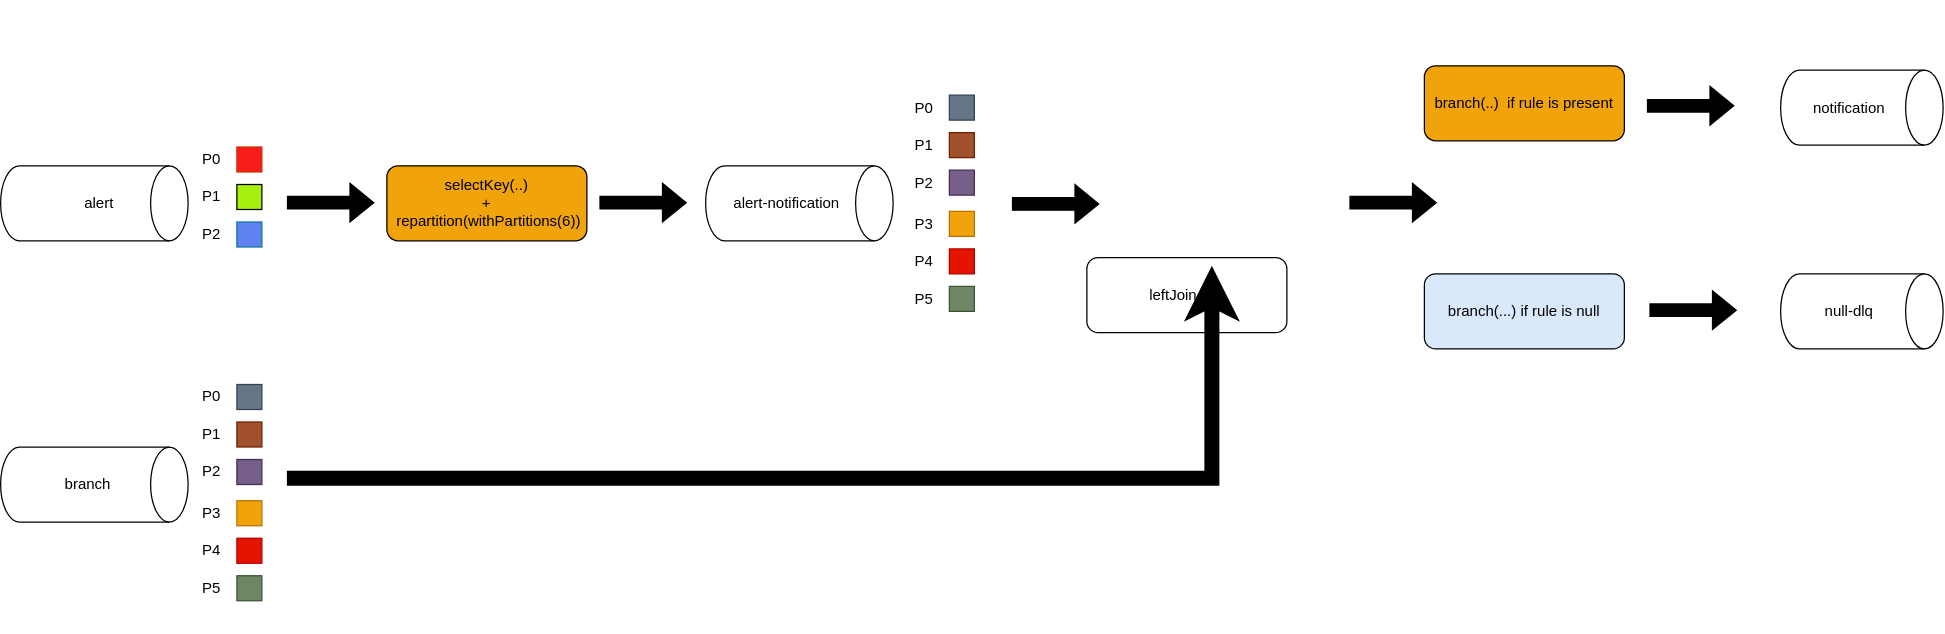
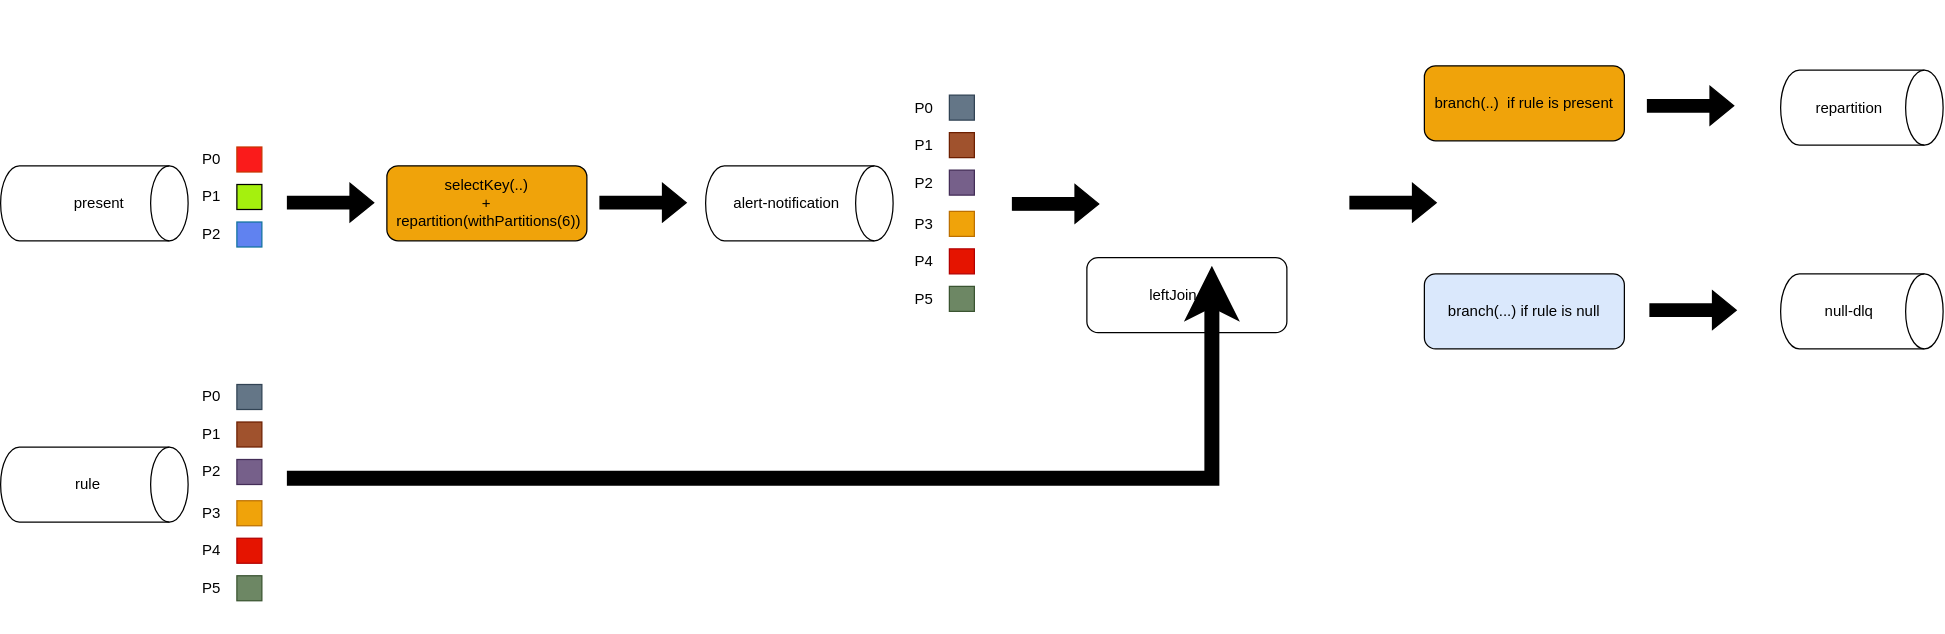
node "notification": label "notification" -> "repartition"
node "alert": label "alert" -> "present"
node "branch": label "branch" -> "rule"
